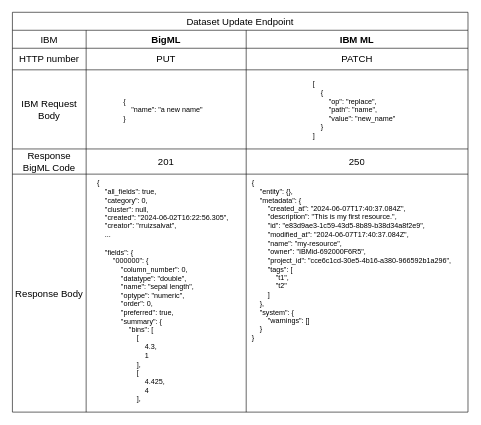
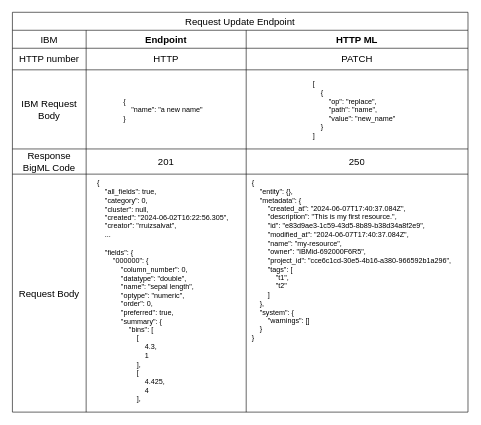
node "Dataset Update Endpoint": label "Dataset Update Endpoint" -> "Request Update Endpoint"
node "BigML": label "BigML" -> "Endpoint"
node "IBM ML": label "IBM ML" -> "HTTP ML"
node "PUT": label "PUT" -> "HTTP"
node "Response Body": label "Response Body" -> "Request Body"
